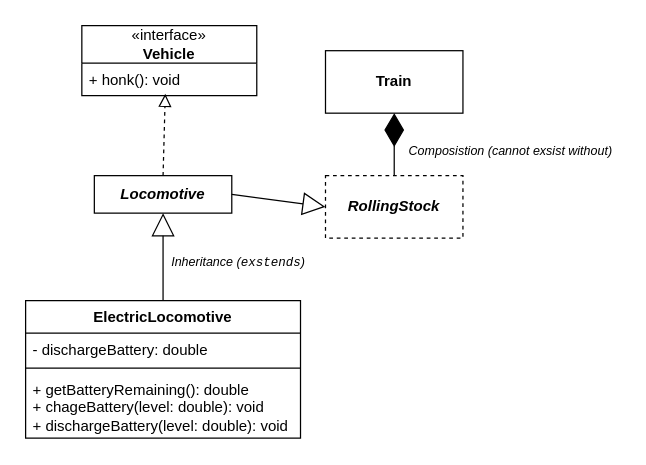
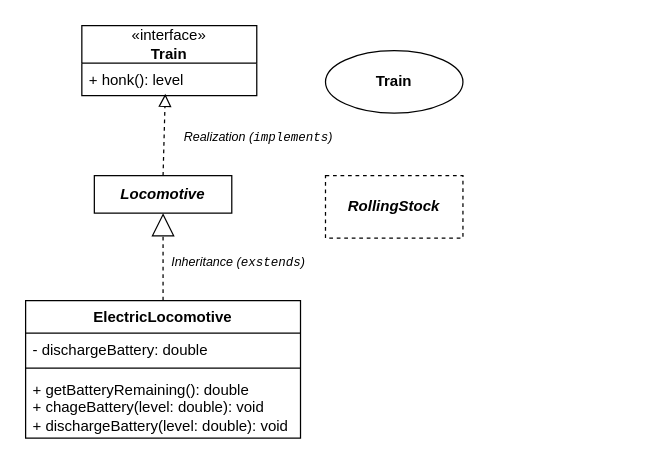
node "«interface» Vehicle": label "«interface» Vehicle" -> "«interface» Train"
node "+ honk(): void": label "+ honk(): void" -> "+ honk(): level"
node "Train": shape rectangle -> ellipse
node "Realization (implements)": added
node "Composistion (cannot exsist without)": removed
edge "RollingStock" -> "Train": removed
edge "Locomotive" -> "RollingStock": removed
edge "ElectricLocomotive" -> "Locomotive": style solid -> dashed
